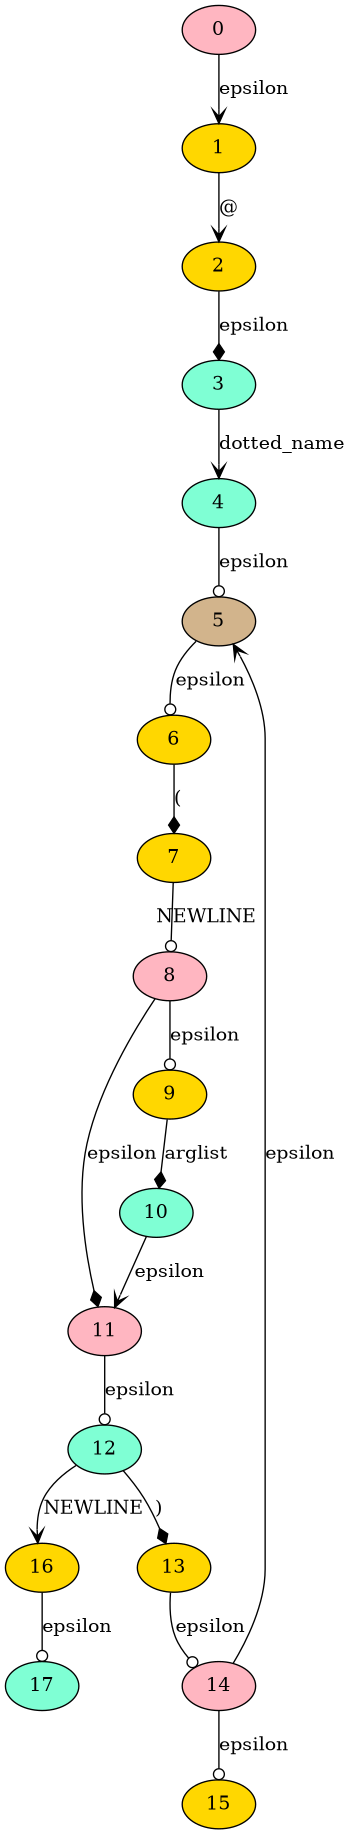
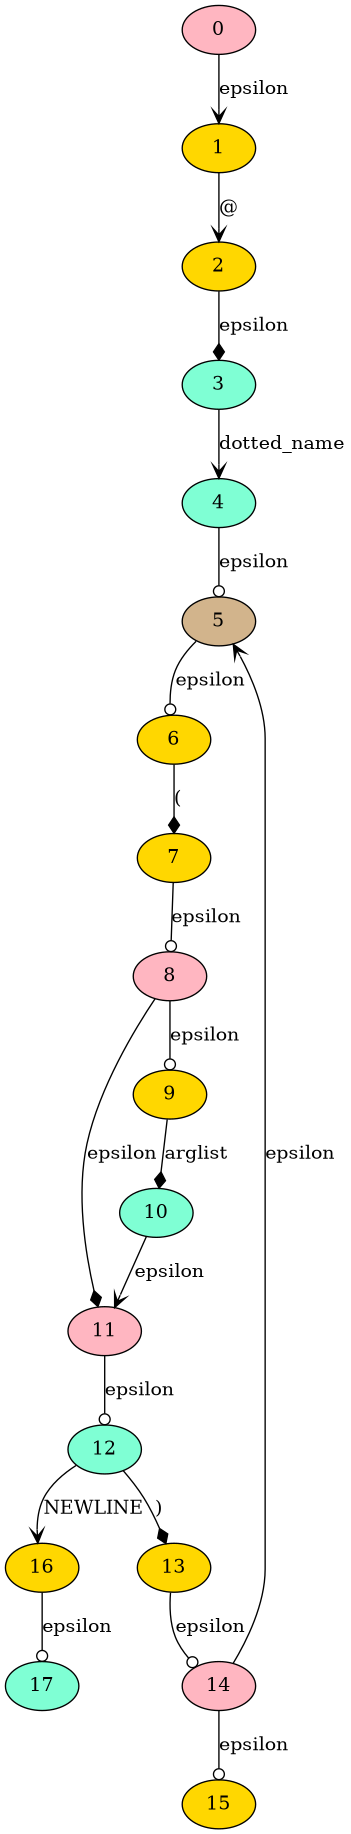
edge "7" -> "8": label "NEWLINE" -> "epsilon"
